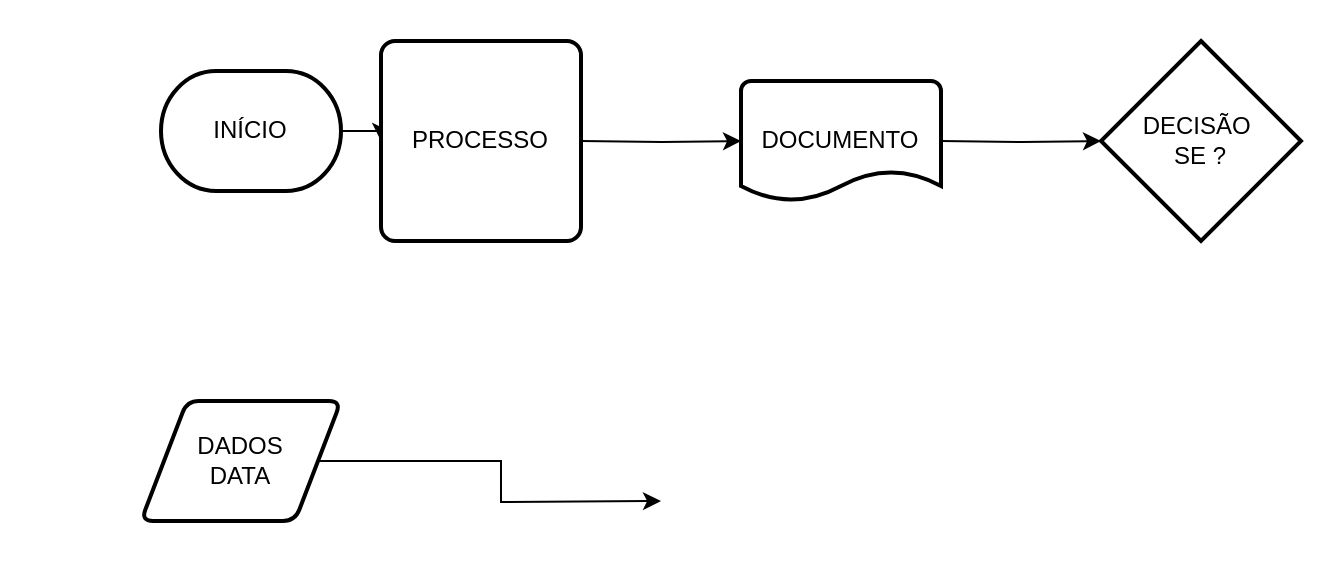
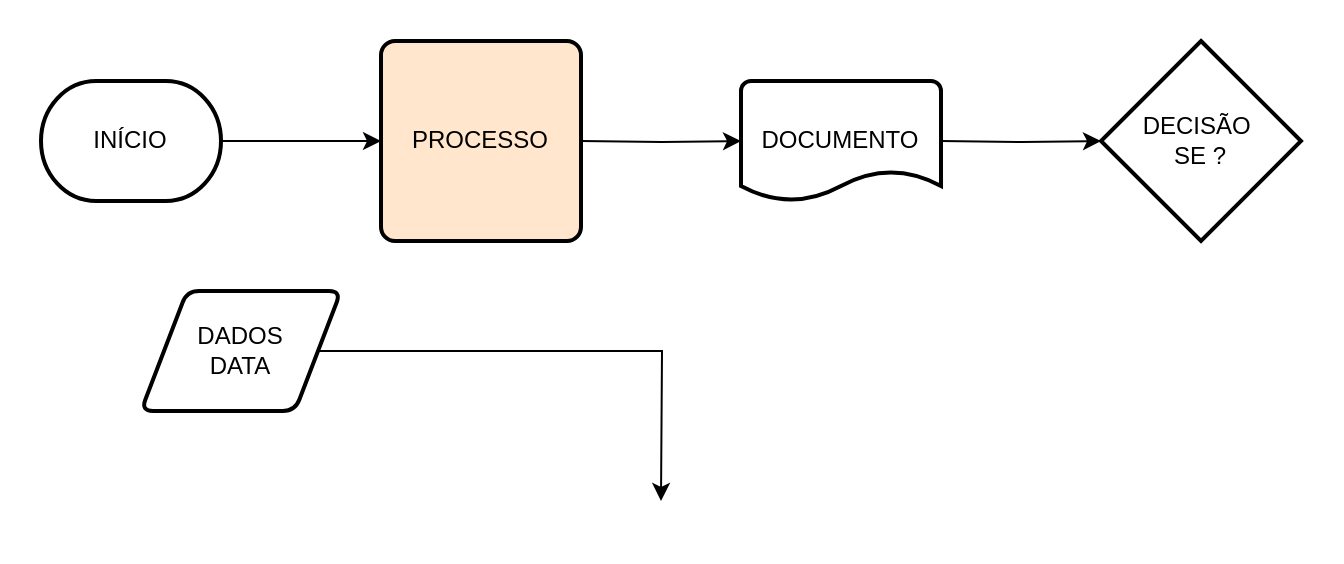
node "INÍCIO": moved (251, 131) -> (131, 141)
node "PROCESSO": fillcolor #ffffff -> #ffe6cc
node "DADOS DATA": moved (241, 461) -> (241, 351)
